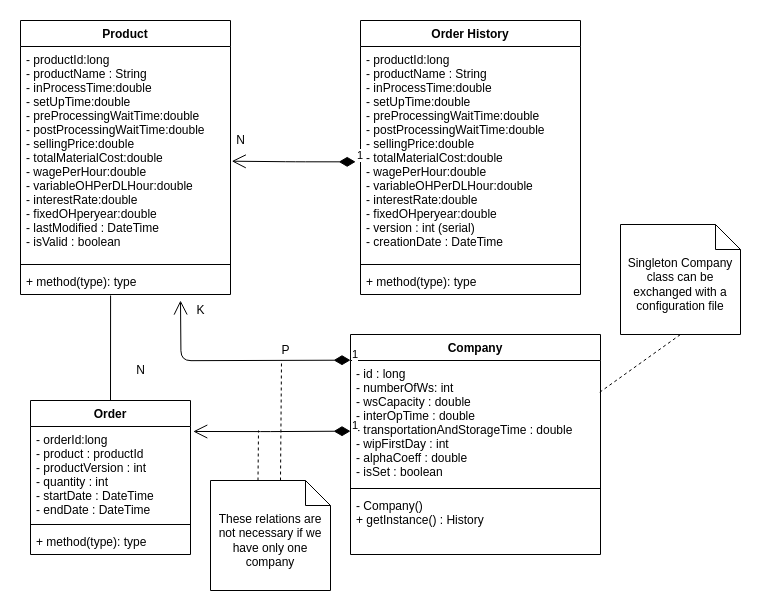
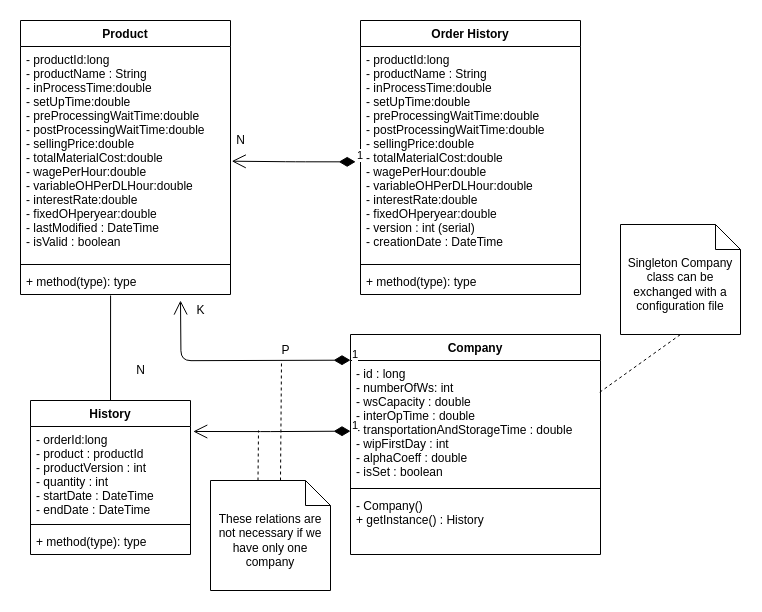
node "Order": label "Order" -> "History"
